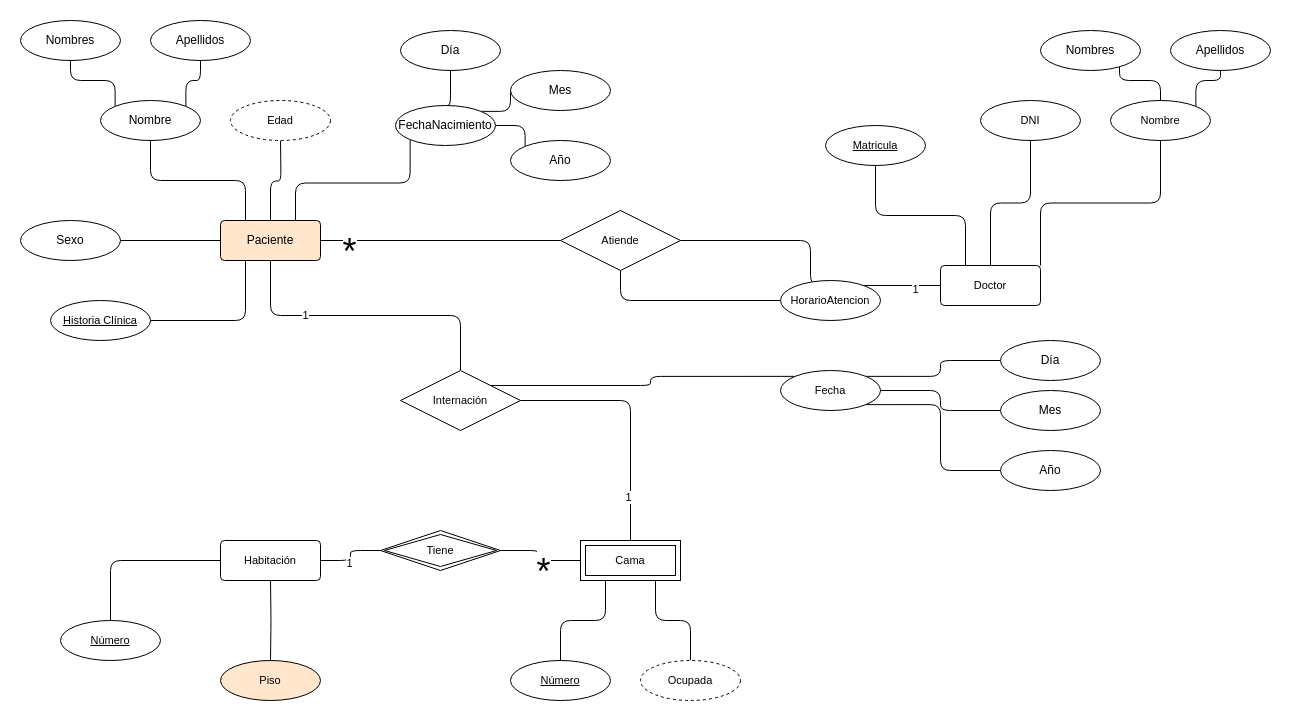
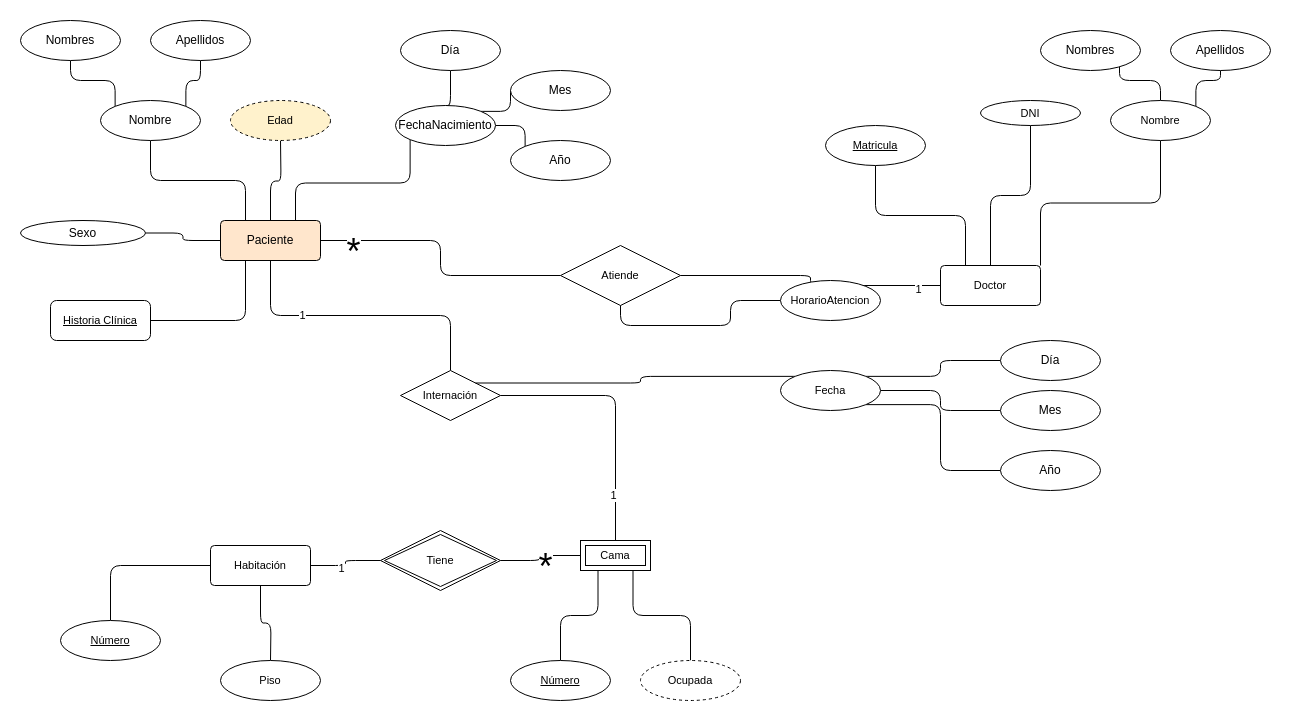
node "Edad": fillcolor #ffffff -> #fff2cc
node "DNI": size 100x40 -> 100x25
node "Sexo": size 100x40 -> 125x25
node "Atiende": moved (621, 241) -> (621, 276)
node "Historia Clínica": shape ellipse -> rounded rectangle
node "Internación": size 120x60 -> 100x50
node "Tiene": size 120x40 -> 120x60
node "Habitación": moved (271, 561) -> (261, 566)
node "Cama": size 100x40 -> 70x30
node "Piso": fillcolor #ffe6cc -> #ffffff
